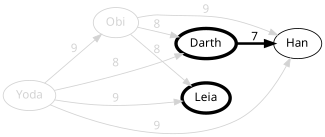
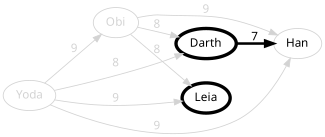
node "Han": color black -> lightgray
